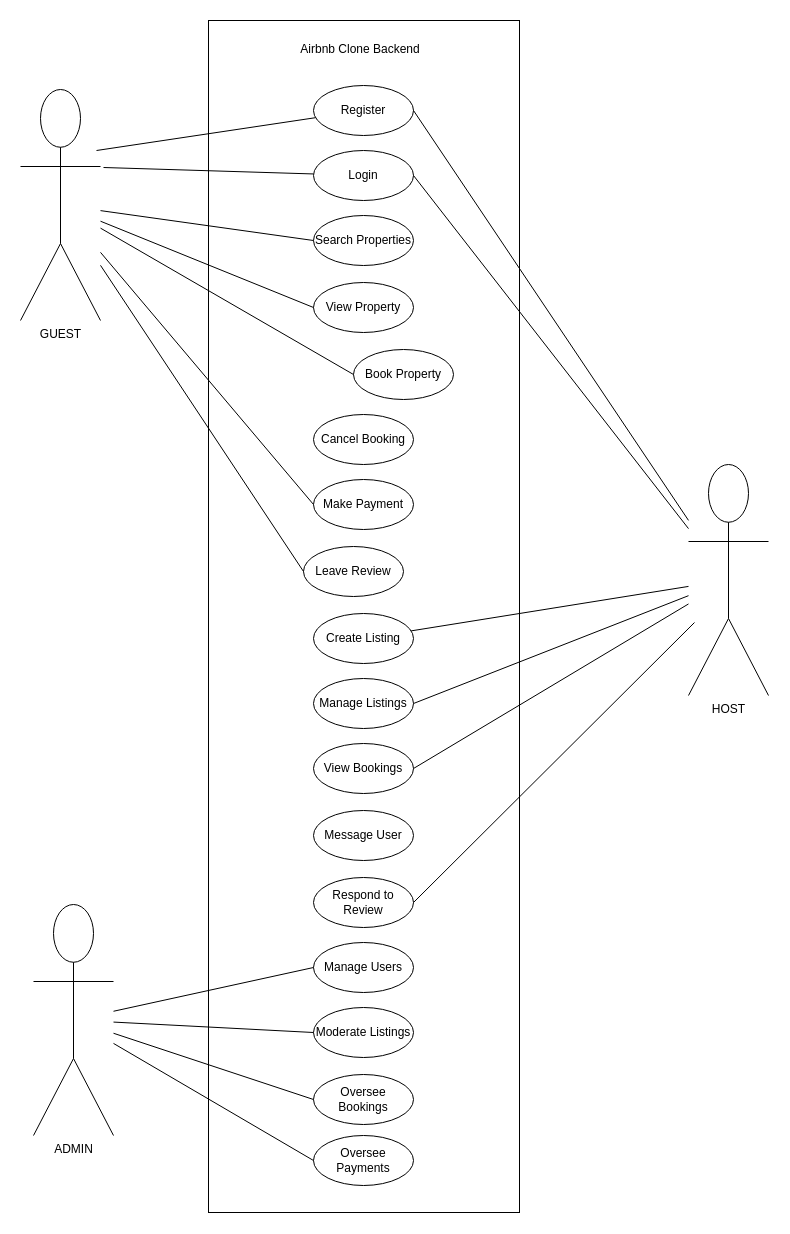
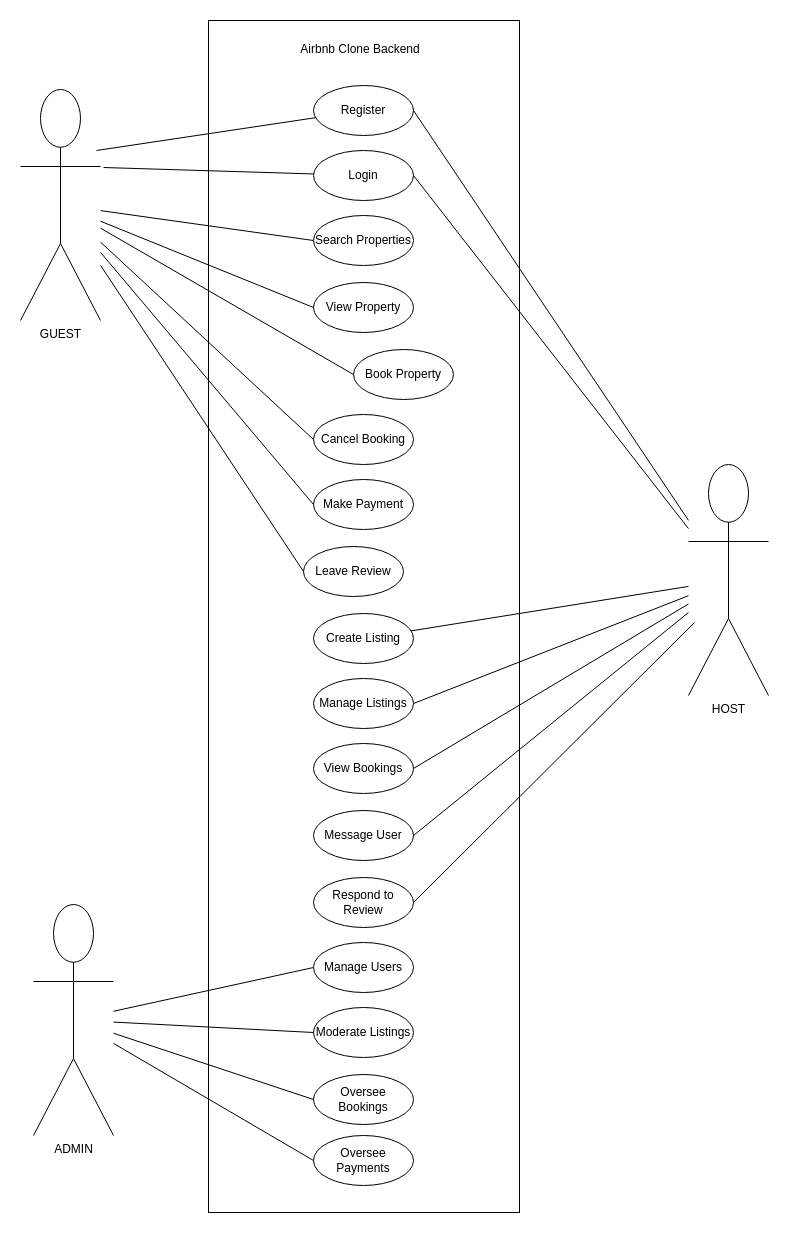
edge "GUEST" -- "Cancel Booking": added
edge "HOST" -- "Message User": added
